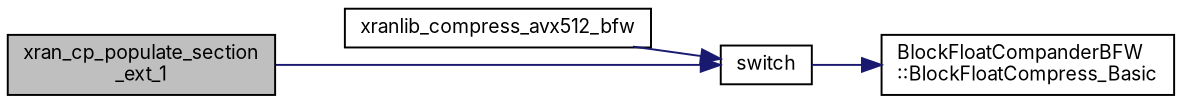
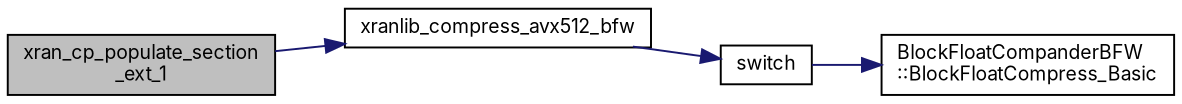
edge "xran_cp_populate_section _ext_1" -> "switch": now "xran_cp_populate_section _ext_1" -> "xranlib_compress_avx512_bfw"
